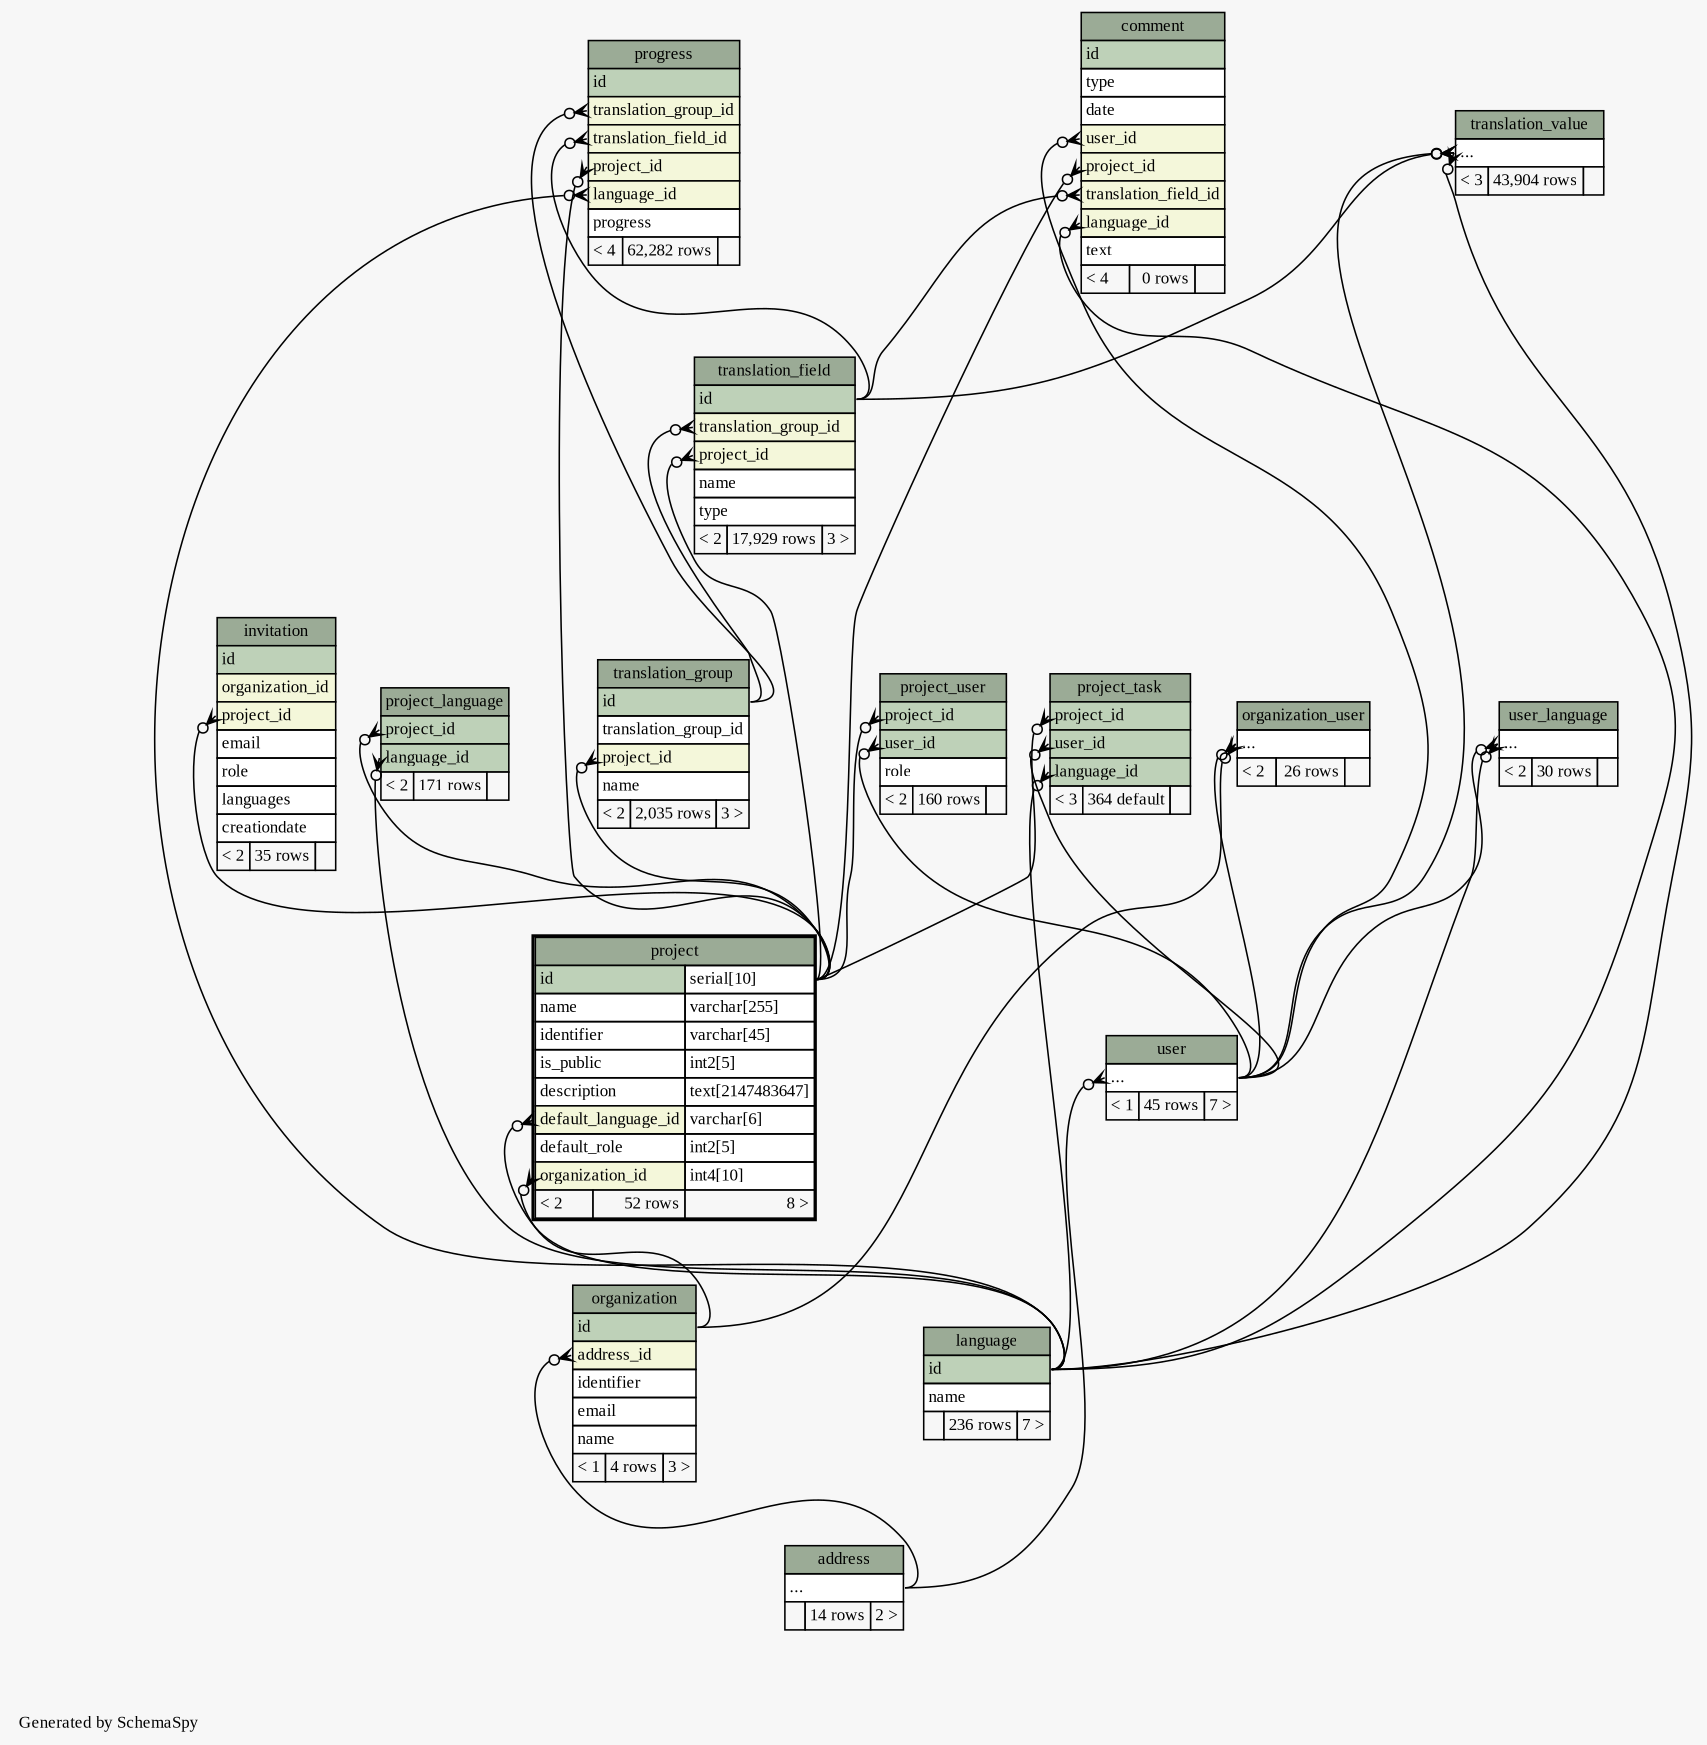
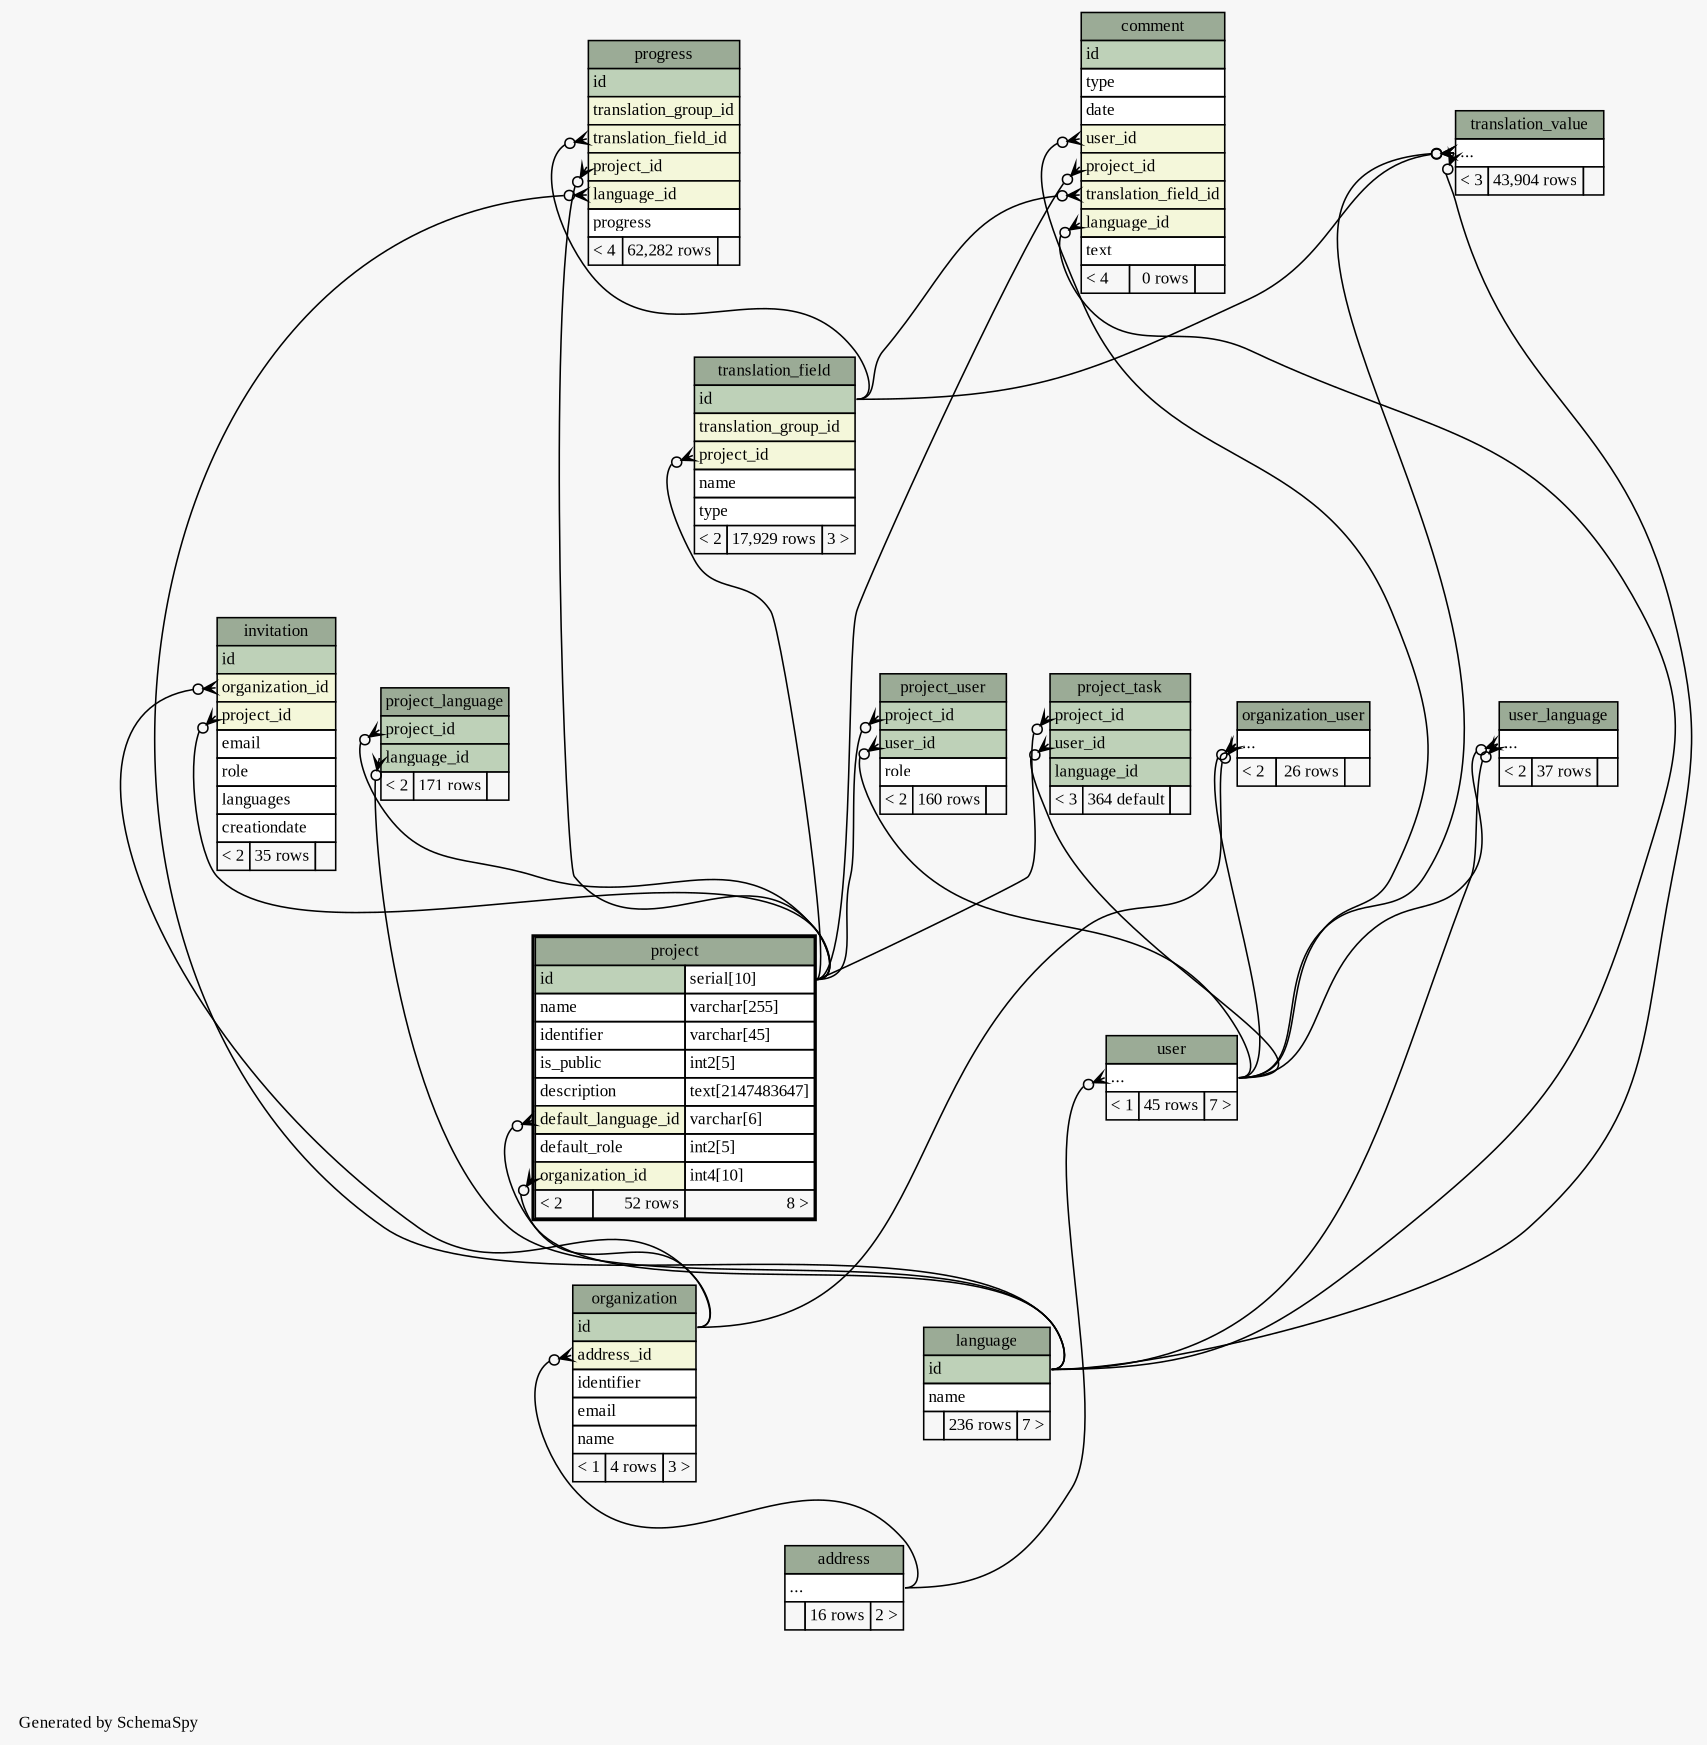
node "translation_group": removed
node "user_language": text "30 rows" -> "37 rows"
edge "language" -> "project_task": removed
edge "organization" -> "invitation": added
node "address": text "14 rows" -> "16 rows"
